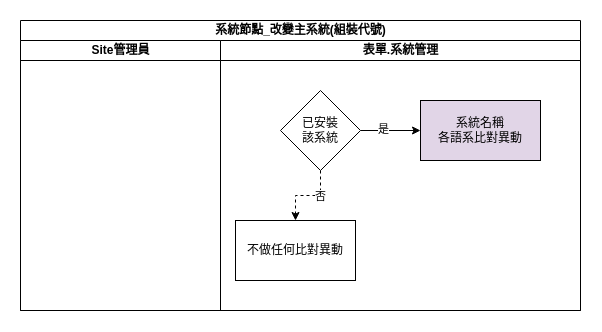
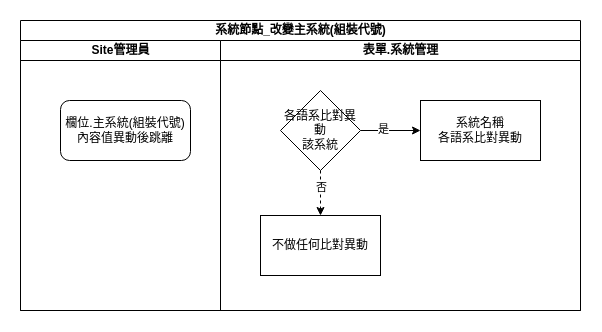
node "欄位.主系統(組裝代號) 內容值異動後跳離": added
node "已安裝 該系統": label "已安裝 該系統" -> "各語系比對異動 該系統"
node "系統名稱 各語系比對異動": fillcolor #e1d5e7 -> #ffffff
node "不做任何比對異動": moved (296, 251) -> (321, 246)
